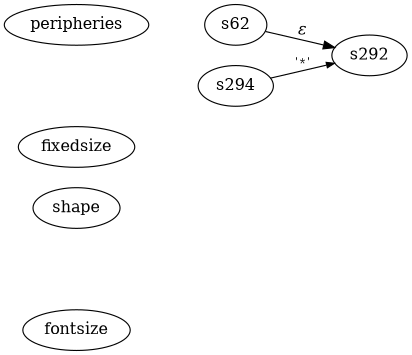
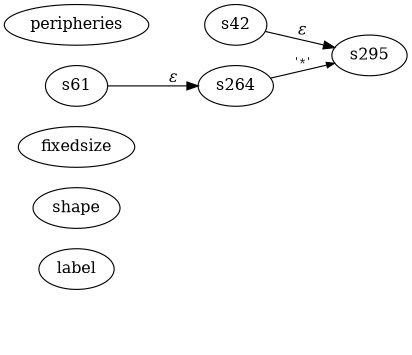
node "s62": label "s62" -> "s42"
node "s292": label "s292" -> "s295"
node "s61": added
node "s294": label "s294" -> "s264"
node "label": added
node "fontsize": removed
